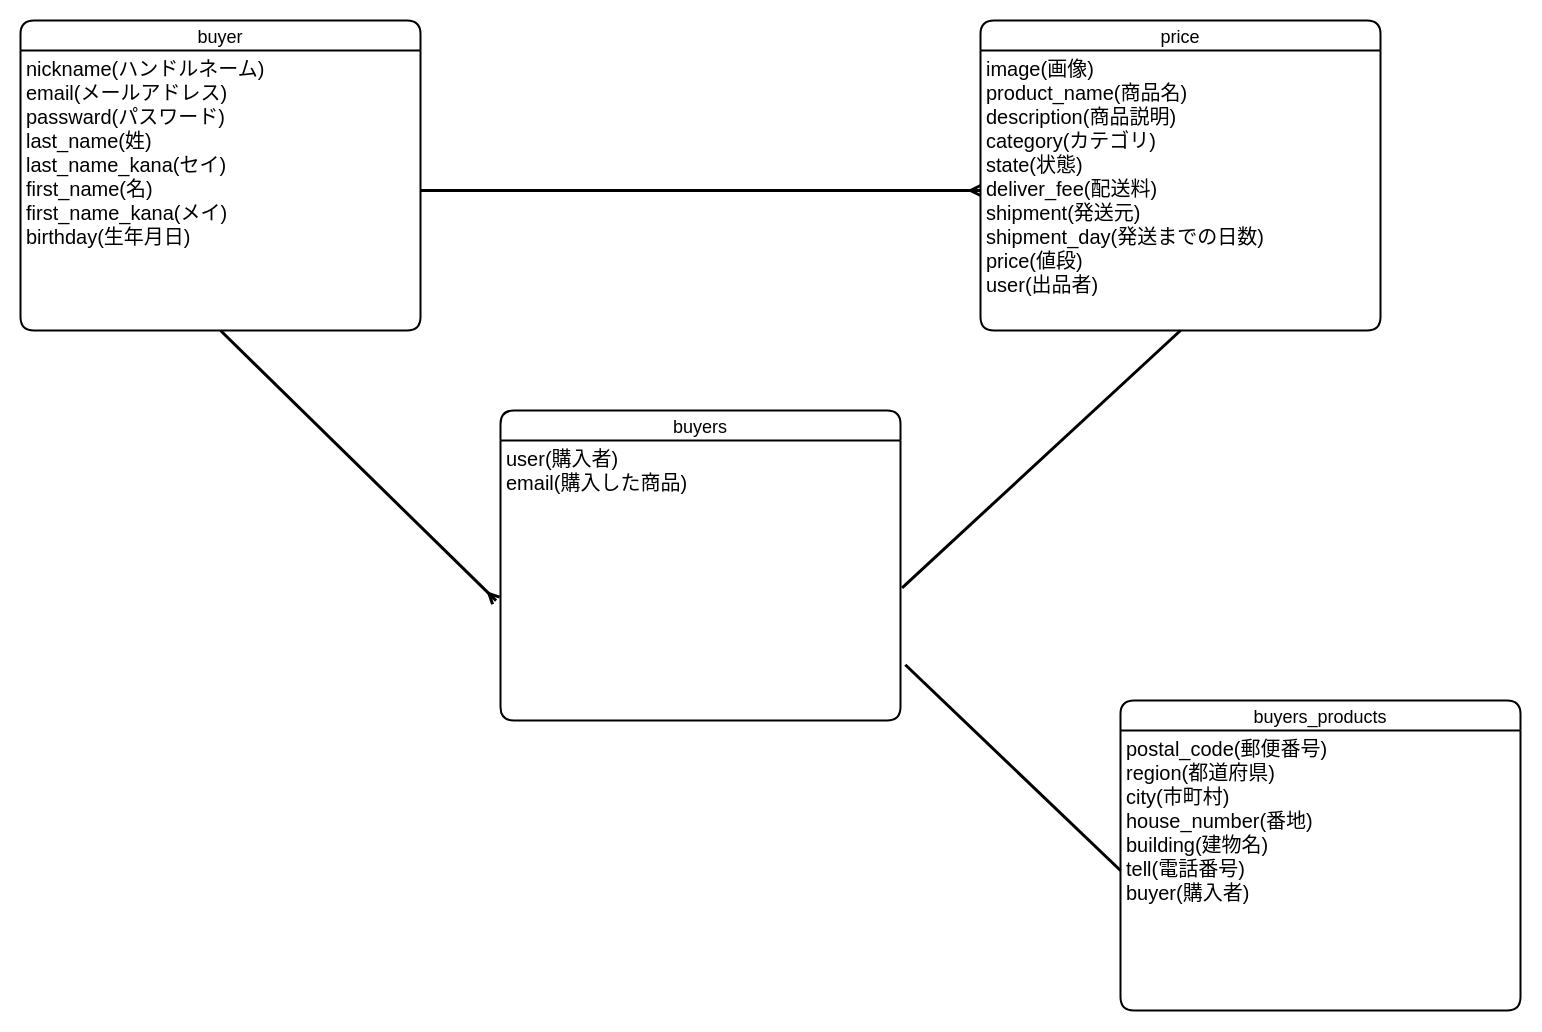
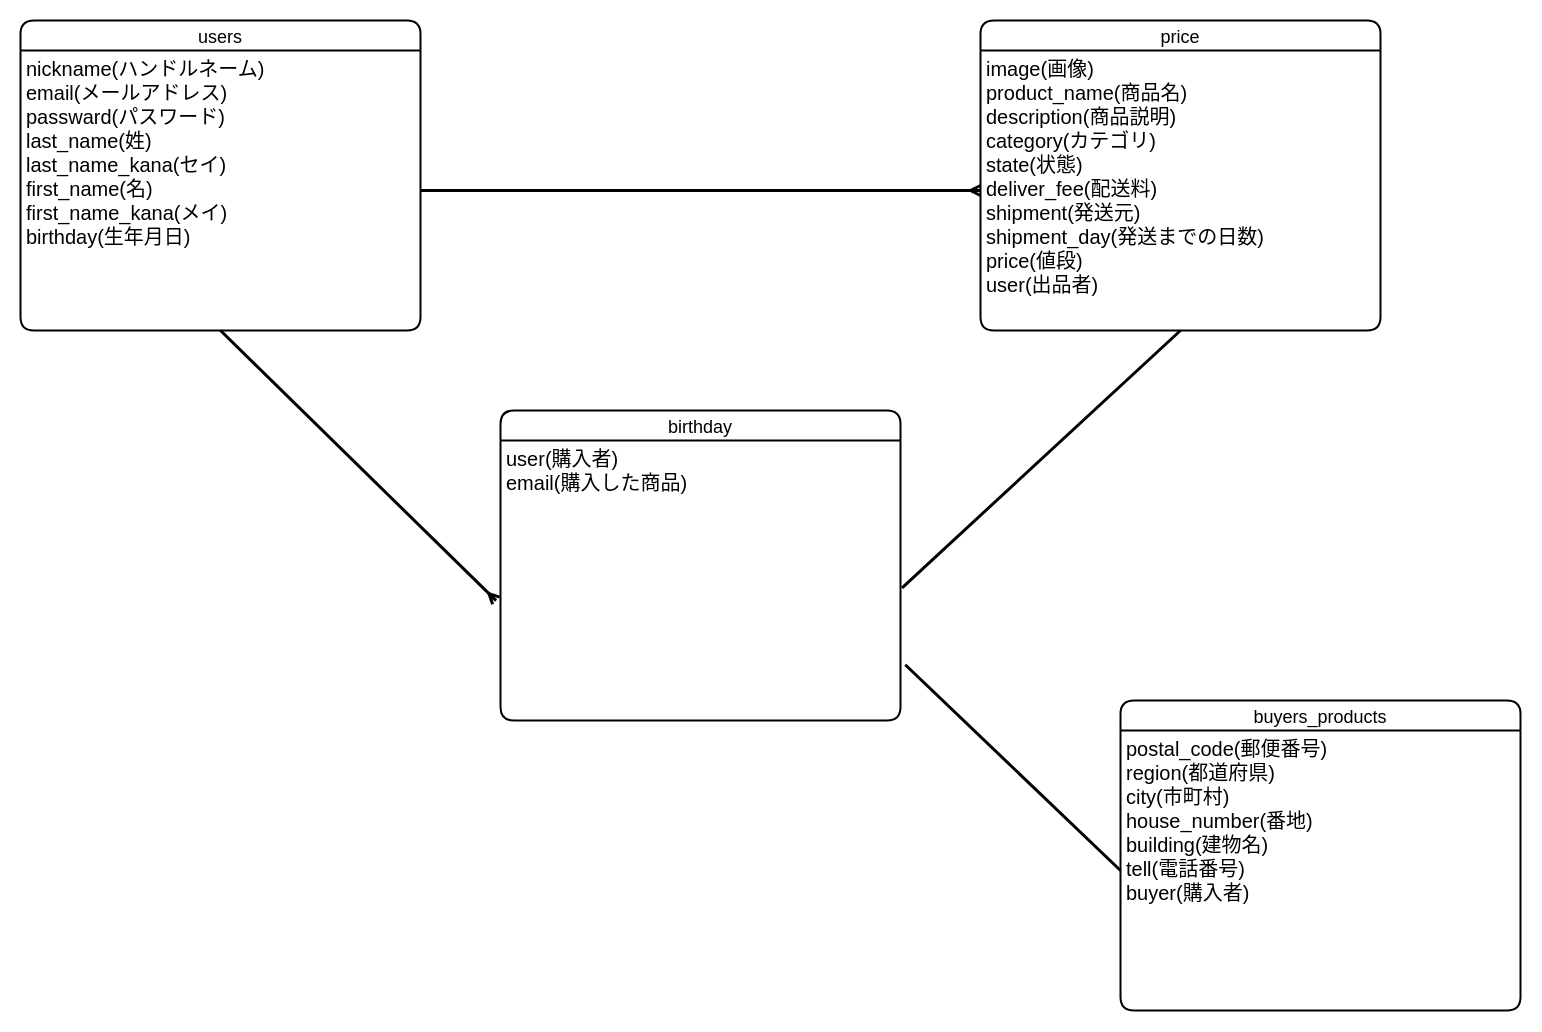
node "buyer": label "buyer" -> "users"
node "buyers": label "buyers" -> "birthday"
